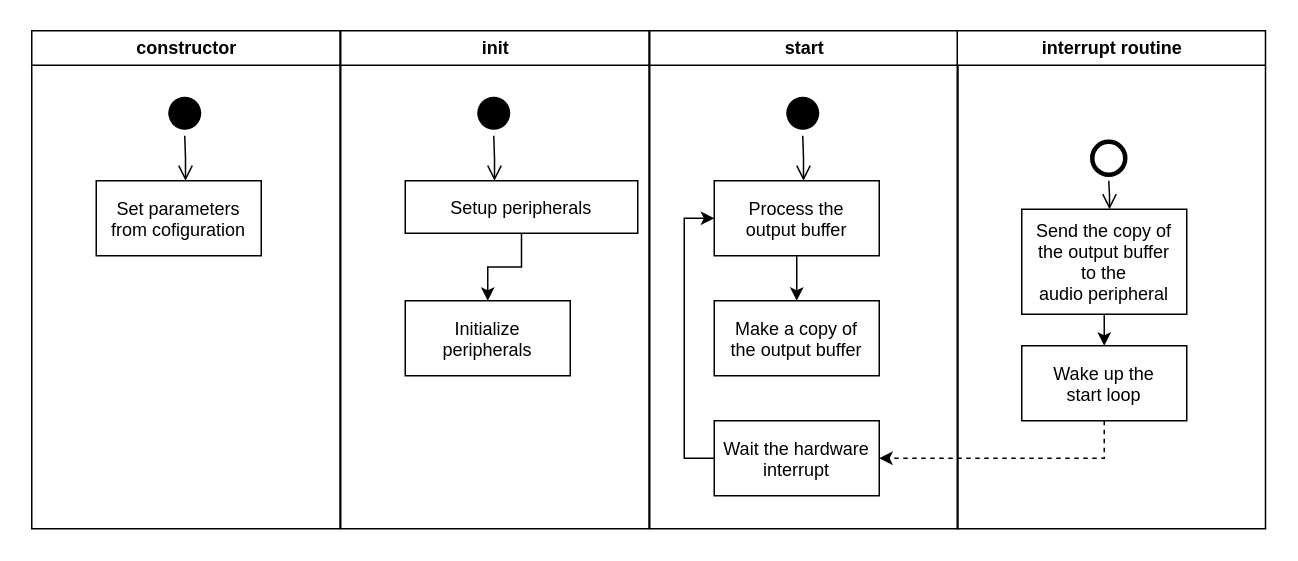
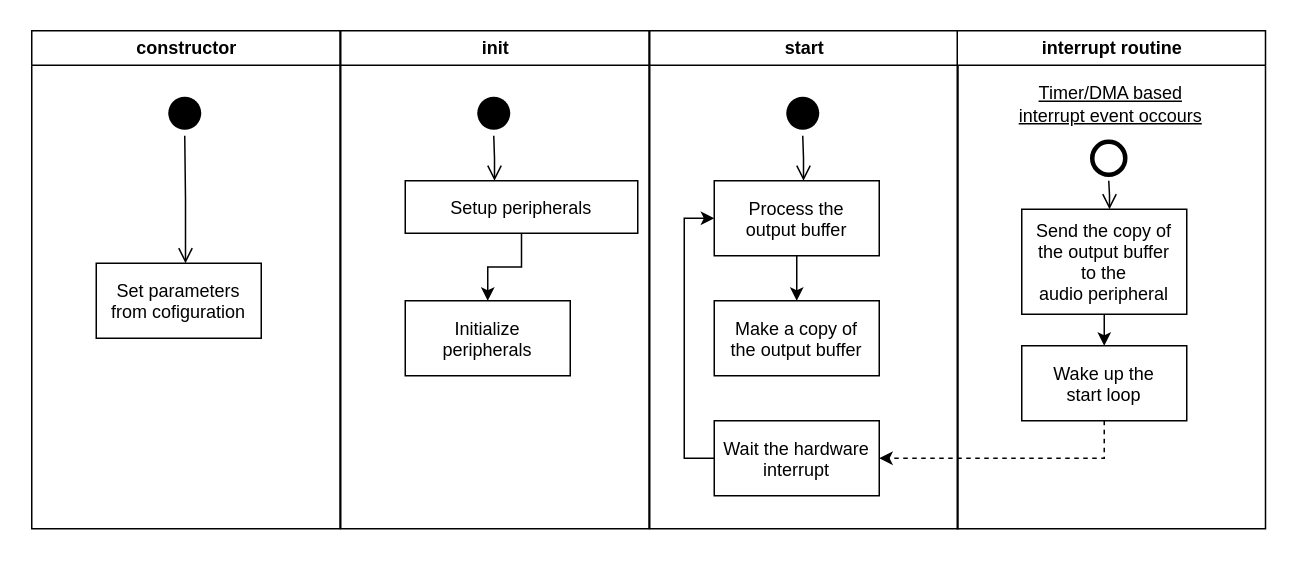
node "Timer/DMA basedinterrupt event occours": added
node "Set parameters from cofiguration": moved (179, 218) -> (179, 301)
